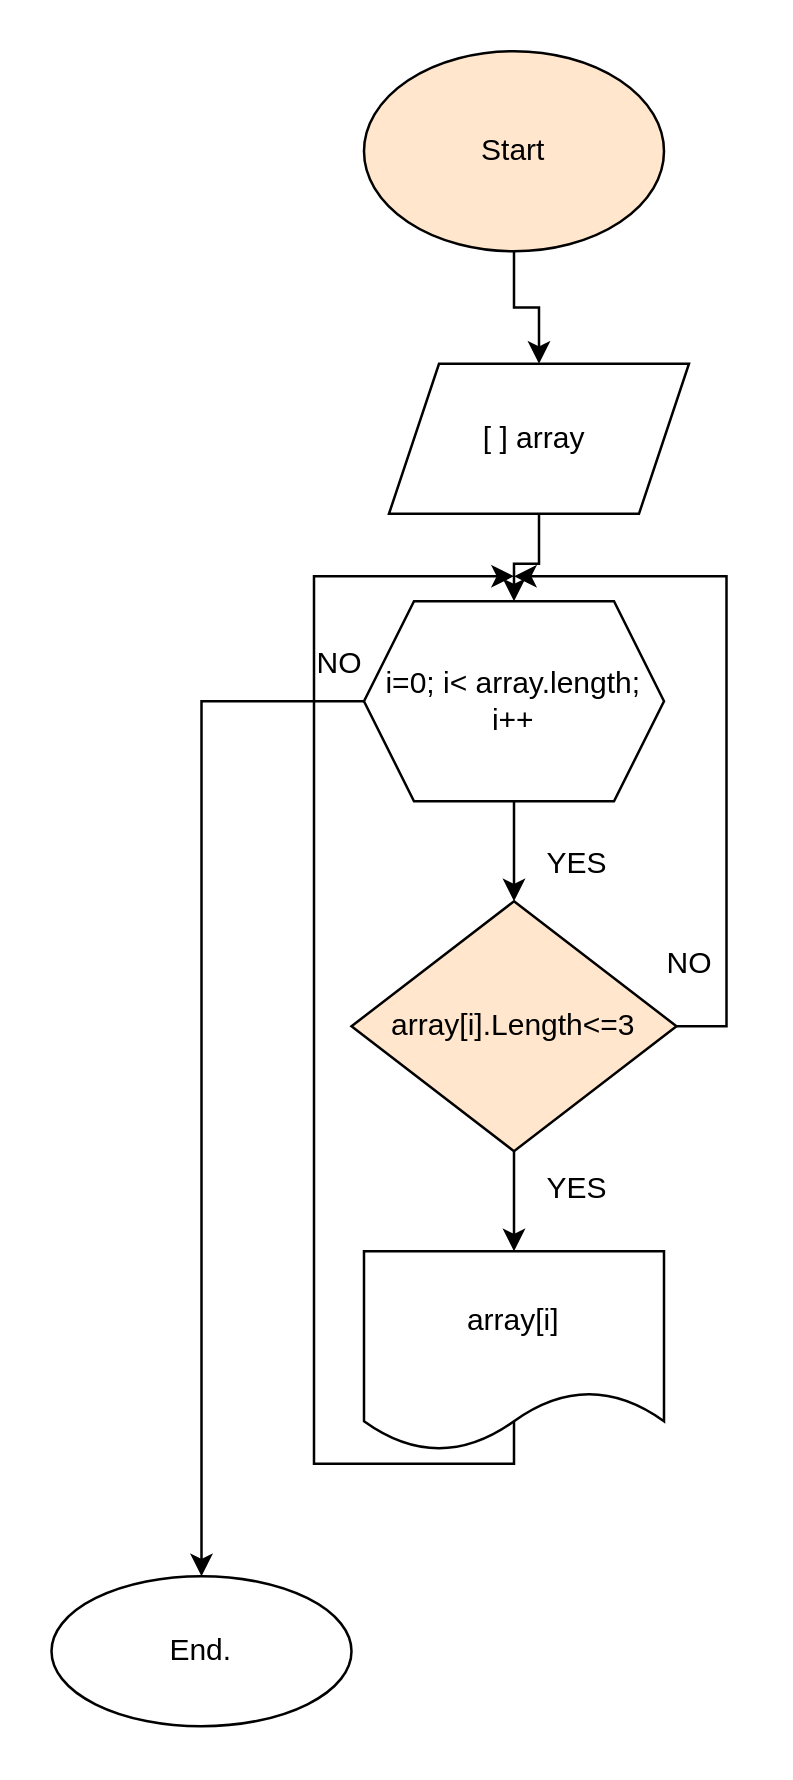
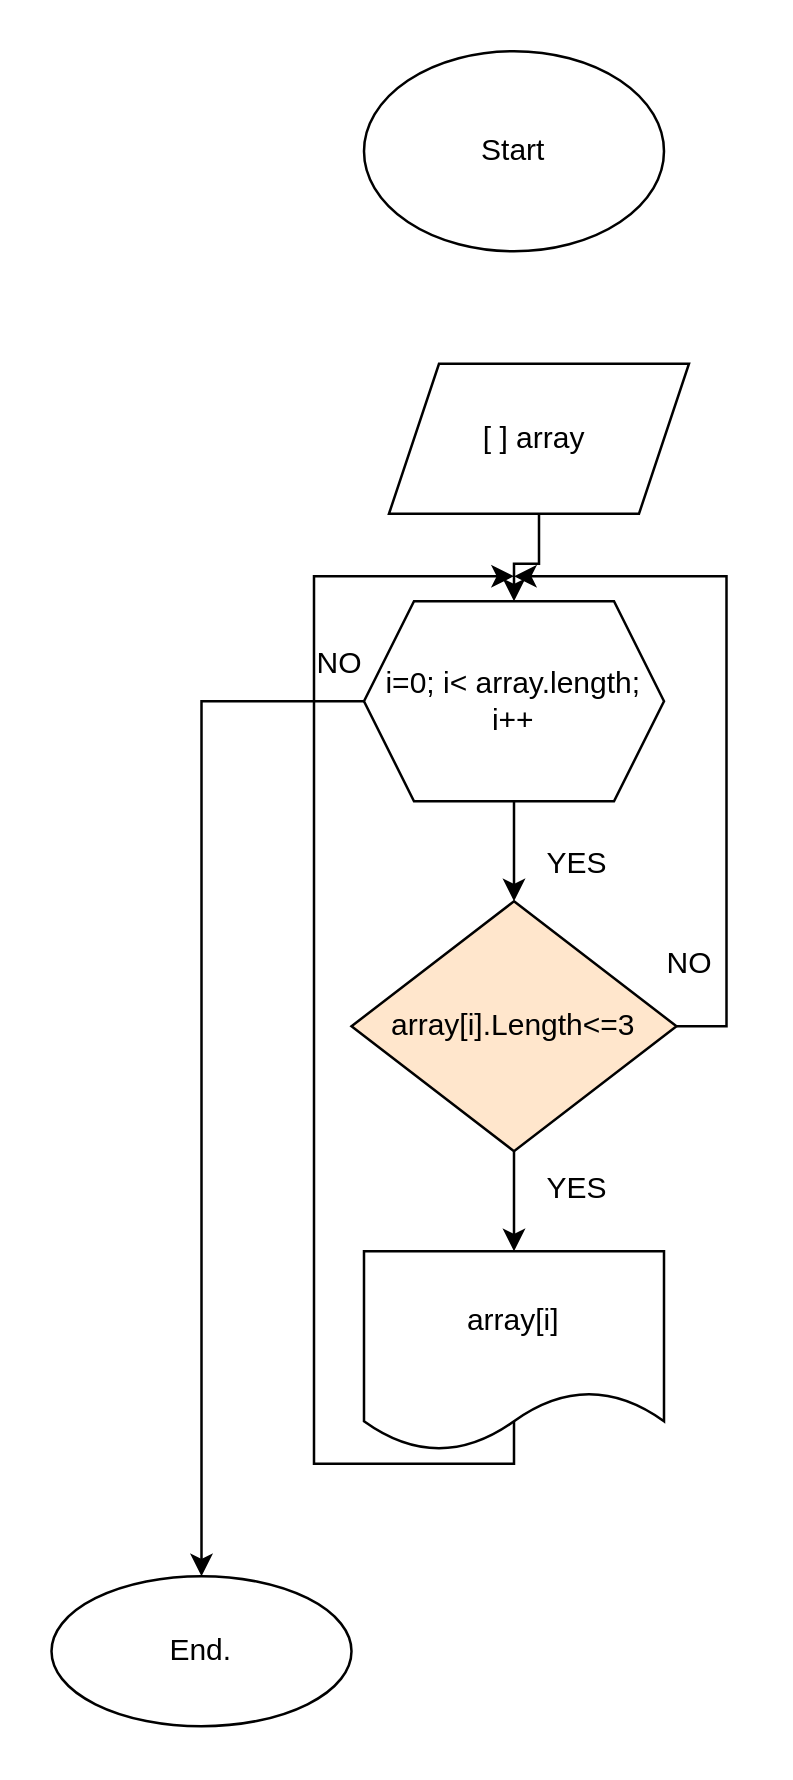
node "Start": fillcolor #ffe6cc -> #ffffff
edge "Start" -> "[ ] array": removed
